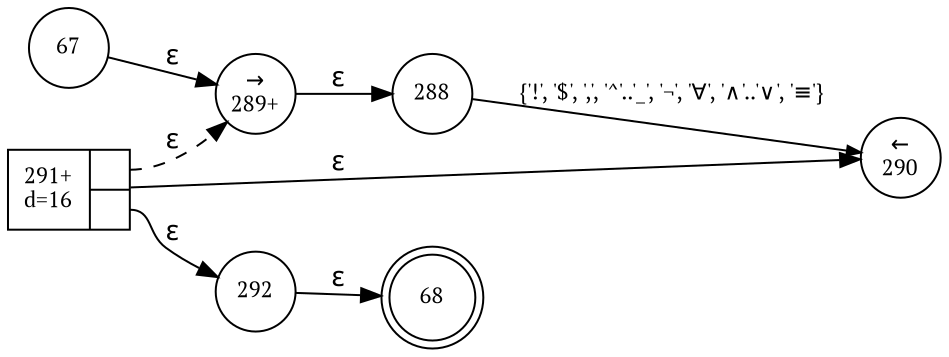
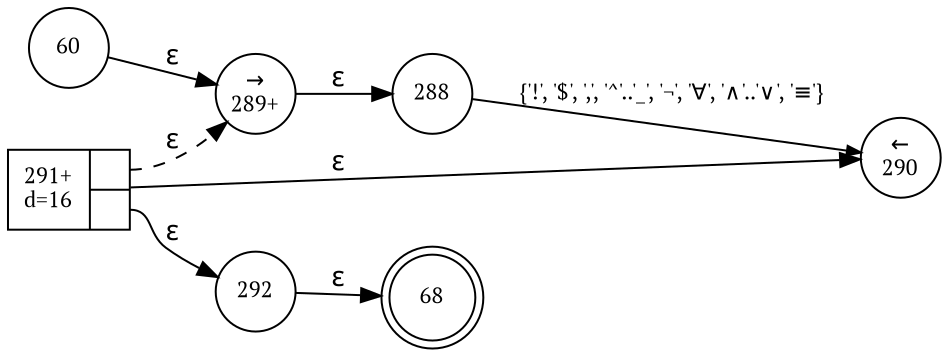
node "67": label "67" -> "60"
